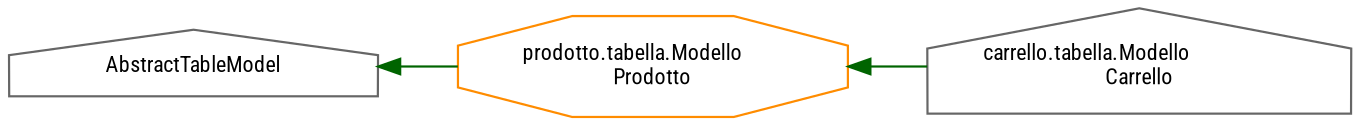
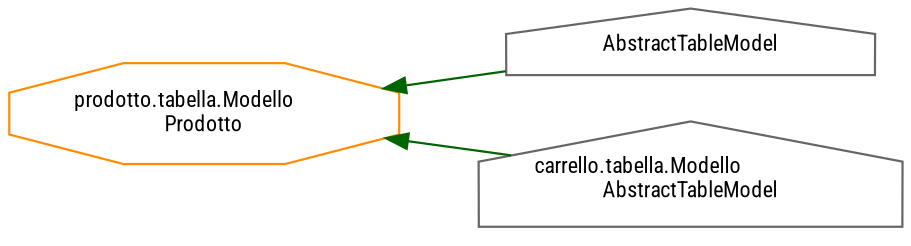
edge "prodotto.tabella.Modello Prodotto" -> "AbstractTableModel": reversed
node "carrello.tabella.Modello Carrello": label "carrello.tabella.Modello Carrello" -> "carrello.tabella.Modello AbstractTableModel"
